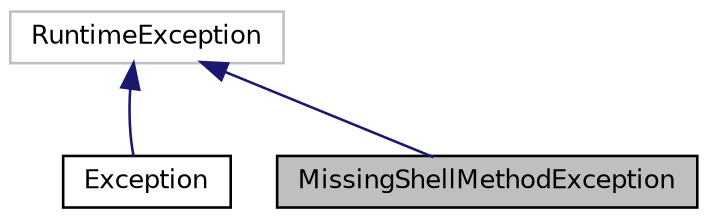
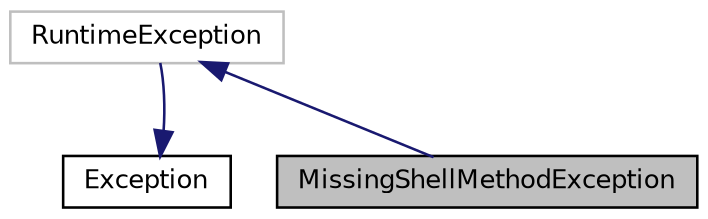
edge "Exception" -> "RuntimeException": reversed
